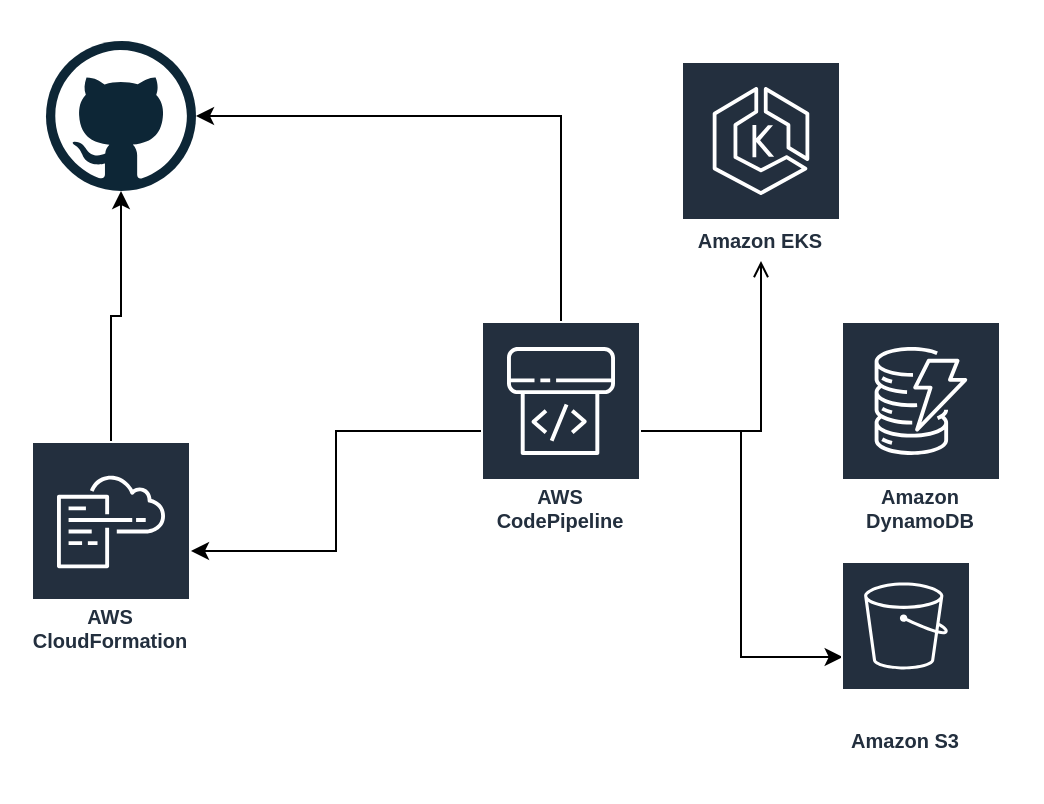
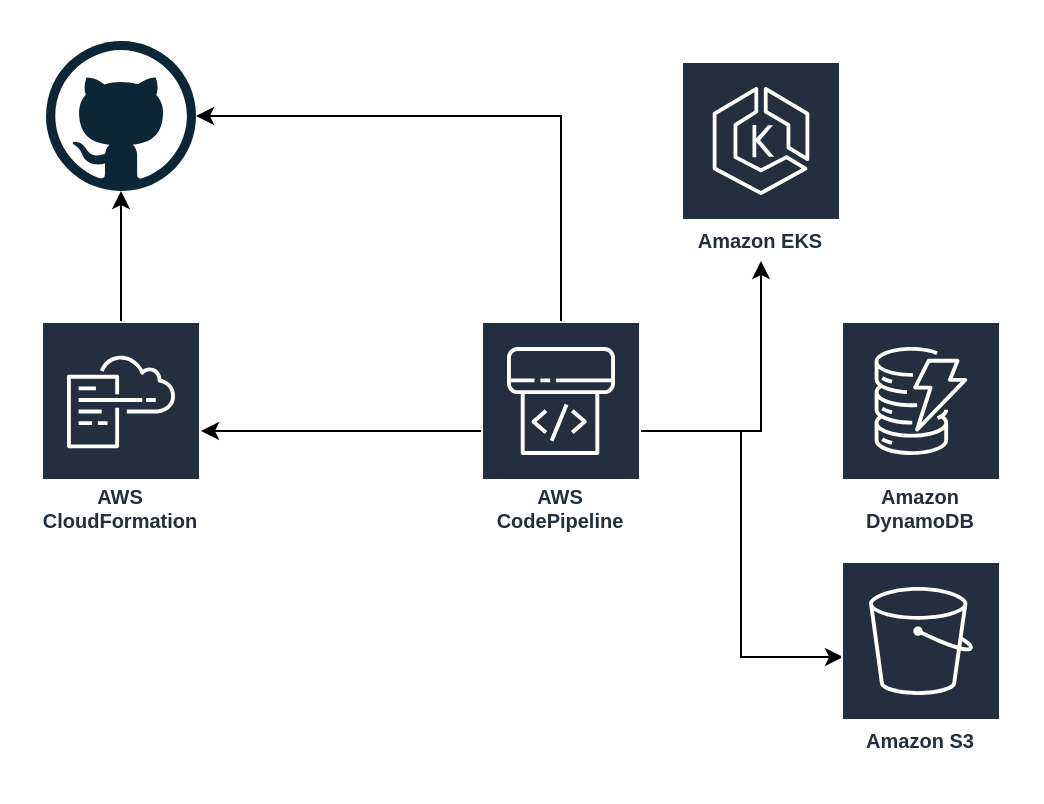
edge "AWS CodePipeline" -> "Amazon EKS": arrowhead open -> classic
node "AWS CloudFormation": moved (111, 551) -> (121, 431)
node "Amazon S3": size 130x200 -> 160x200
